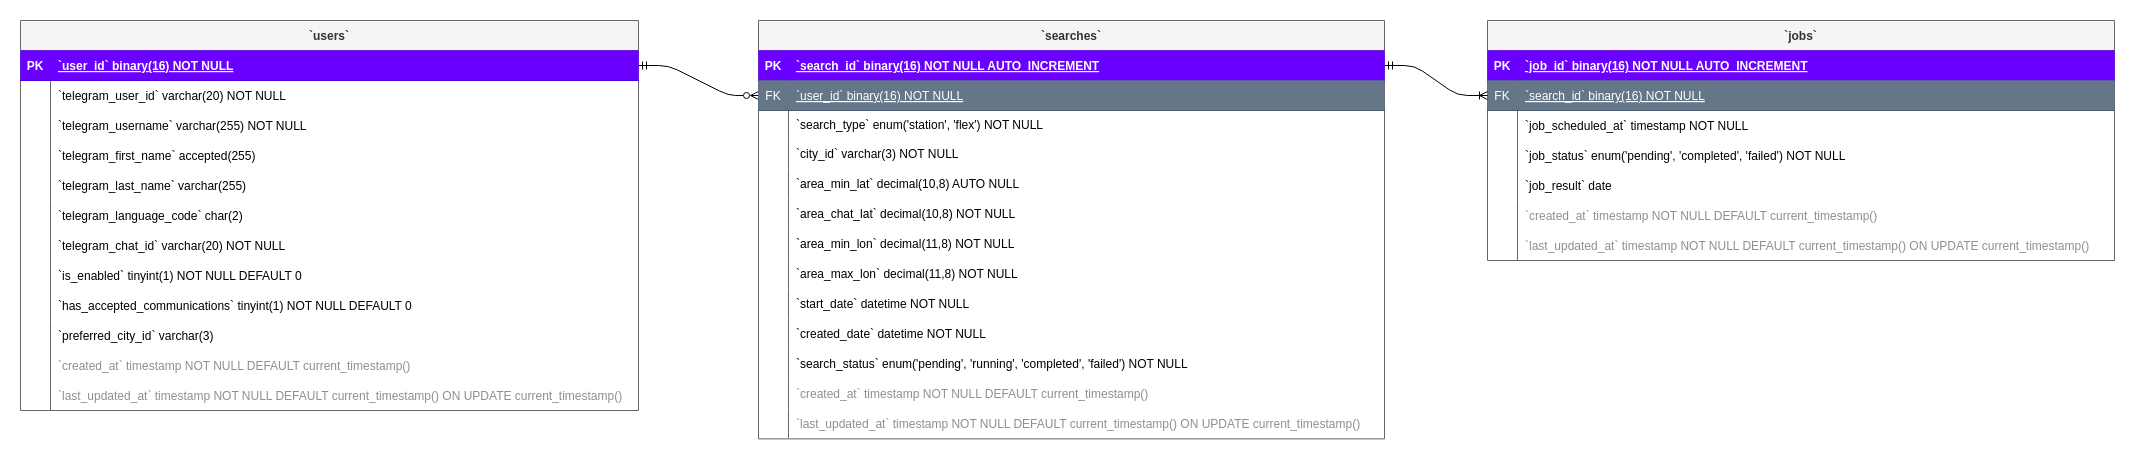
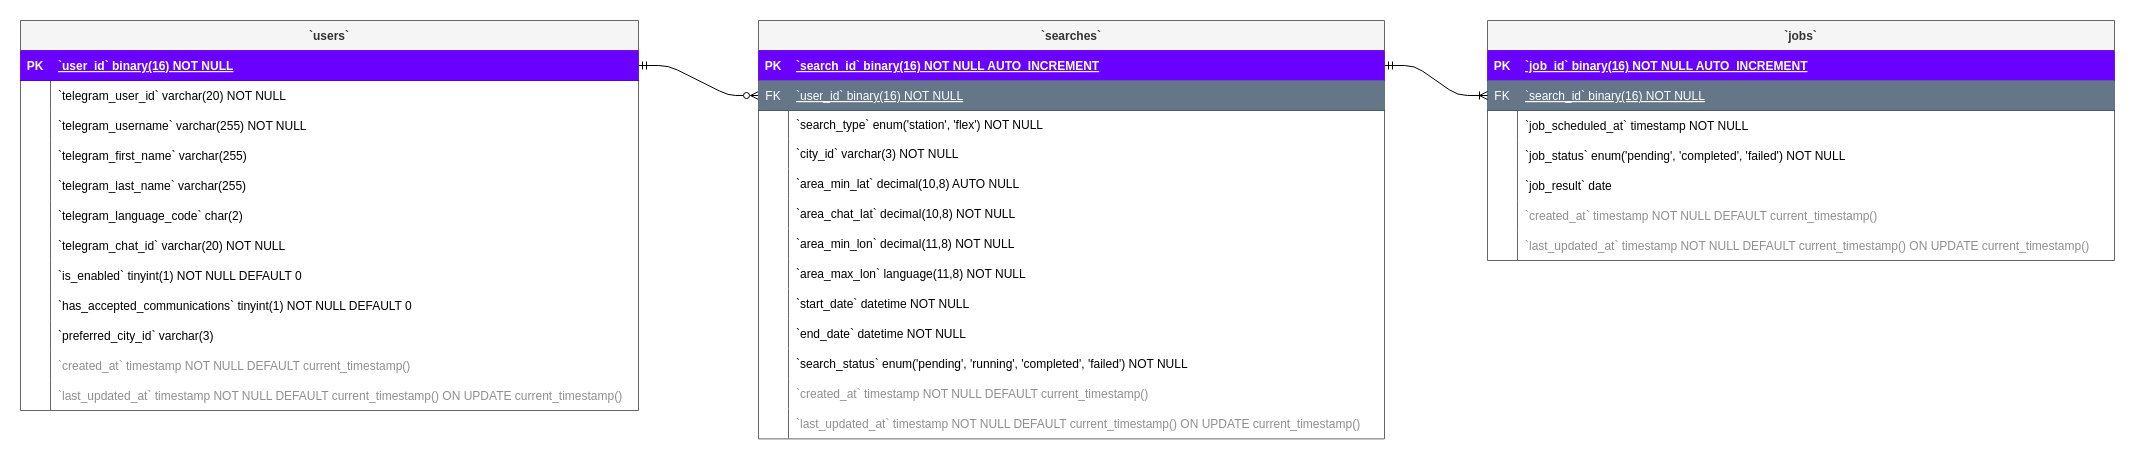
node "`telegram_first_name` accepted(255)": label "`telegram_first_name` accepted(255)" -> "`telegram_first_name` varchar(255)"
node "`area_max_lon` decimal(11,8) NOT NULL": label "`area_max_lon` decimal(11,8) NOT NULL" -> "`area_max_lon` language(11,8) NOT NULL"
node "`created_date` datetime NOT NULL": label "`created_date` datetime NOT NULL" -> "`end_date` datetime NOT NULL"
